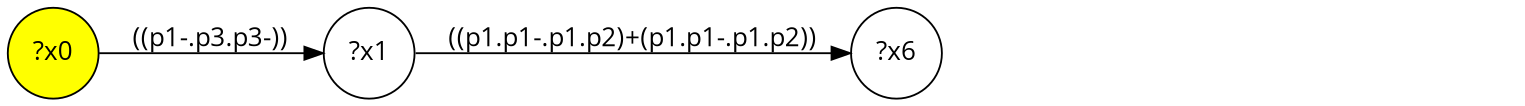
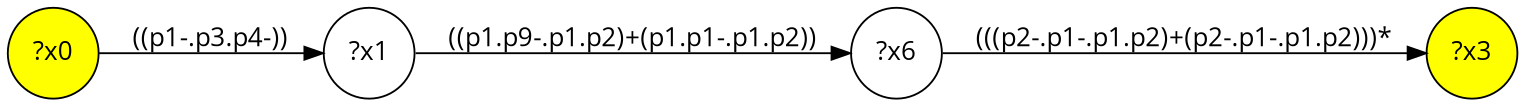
edge "?x0" -> "?x1": label "((p1-.p3.p3-))" -> "((p1-.p3.p4-))"
edge "?x1" -> "?x6": label "((p1.p1-.p1.p2)+(p1.p1-.p1.p2))" -> "((p1.p9-.p1.p2)+(p1.p1-.p1.p2))"
node "?x3": added
